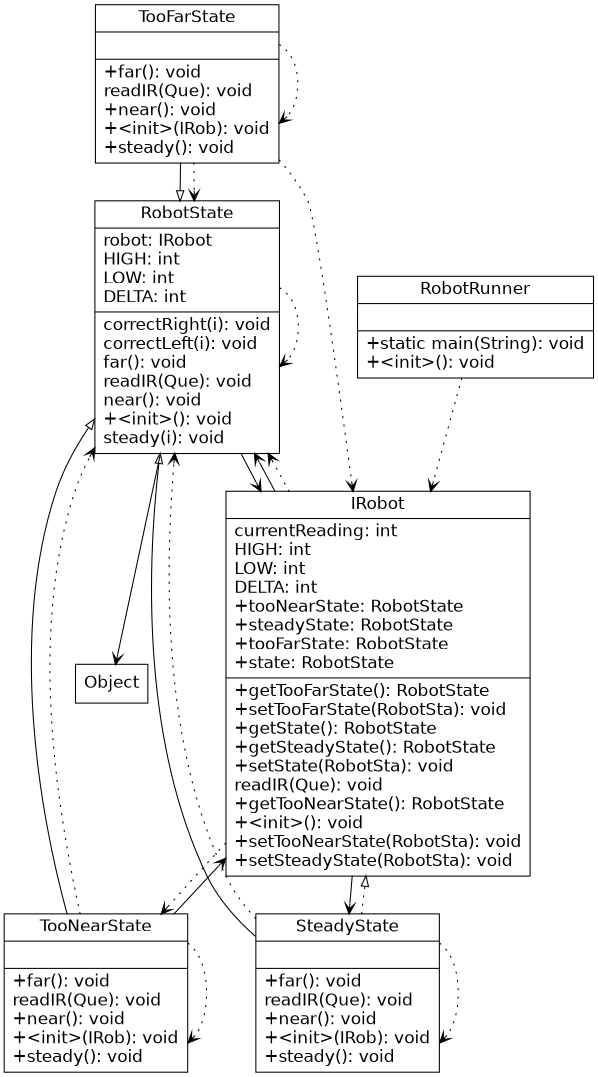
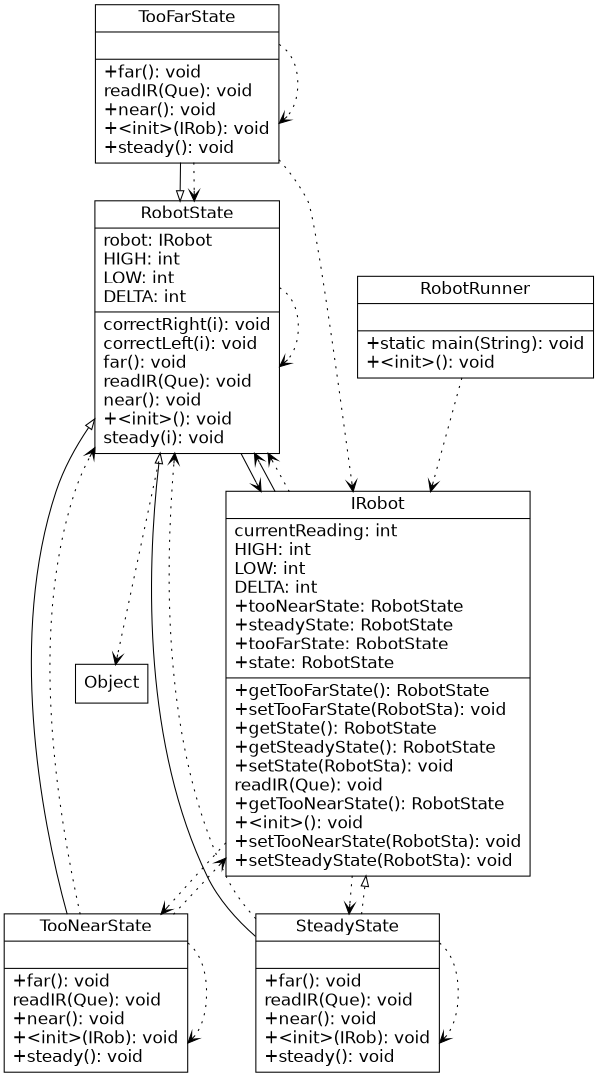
edge "RobotState" -> "Object": style solid -> dotted
edge "TooNearState" -> "IRobot": style solid -> dotted
edge "IRobot" -> "SteadyState": style solid -> dotted
